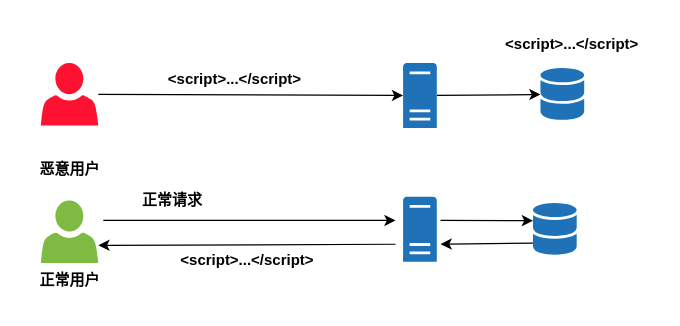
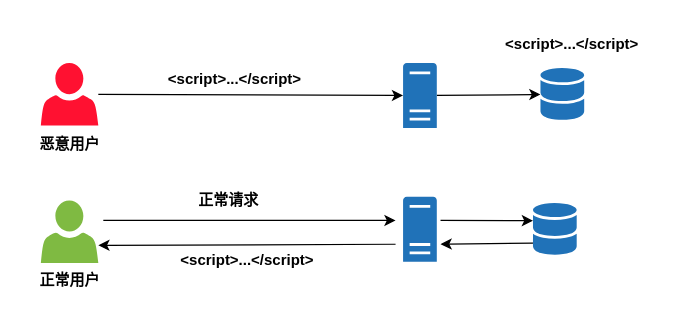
node "恶意用户": moved (69, 169) -> (69, 144)
node "正常请求": moved (172, 201) -> (228, 201)
